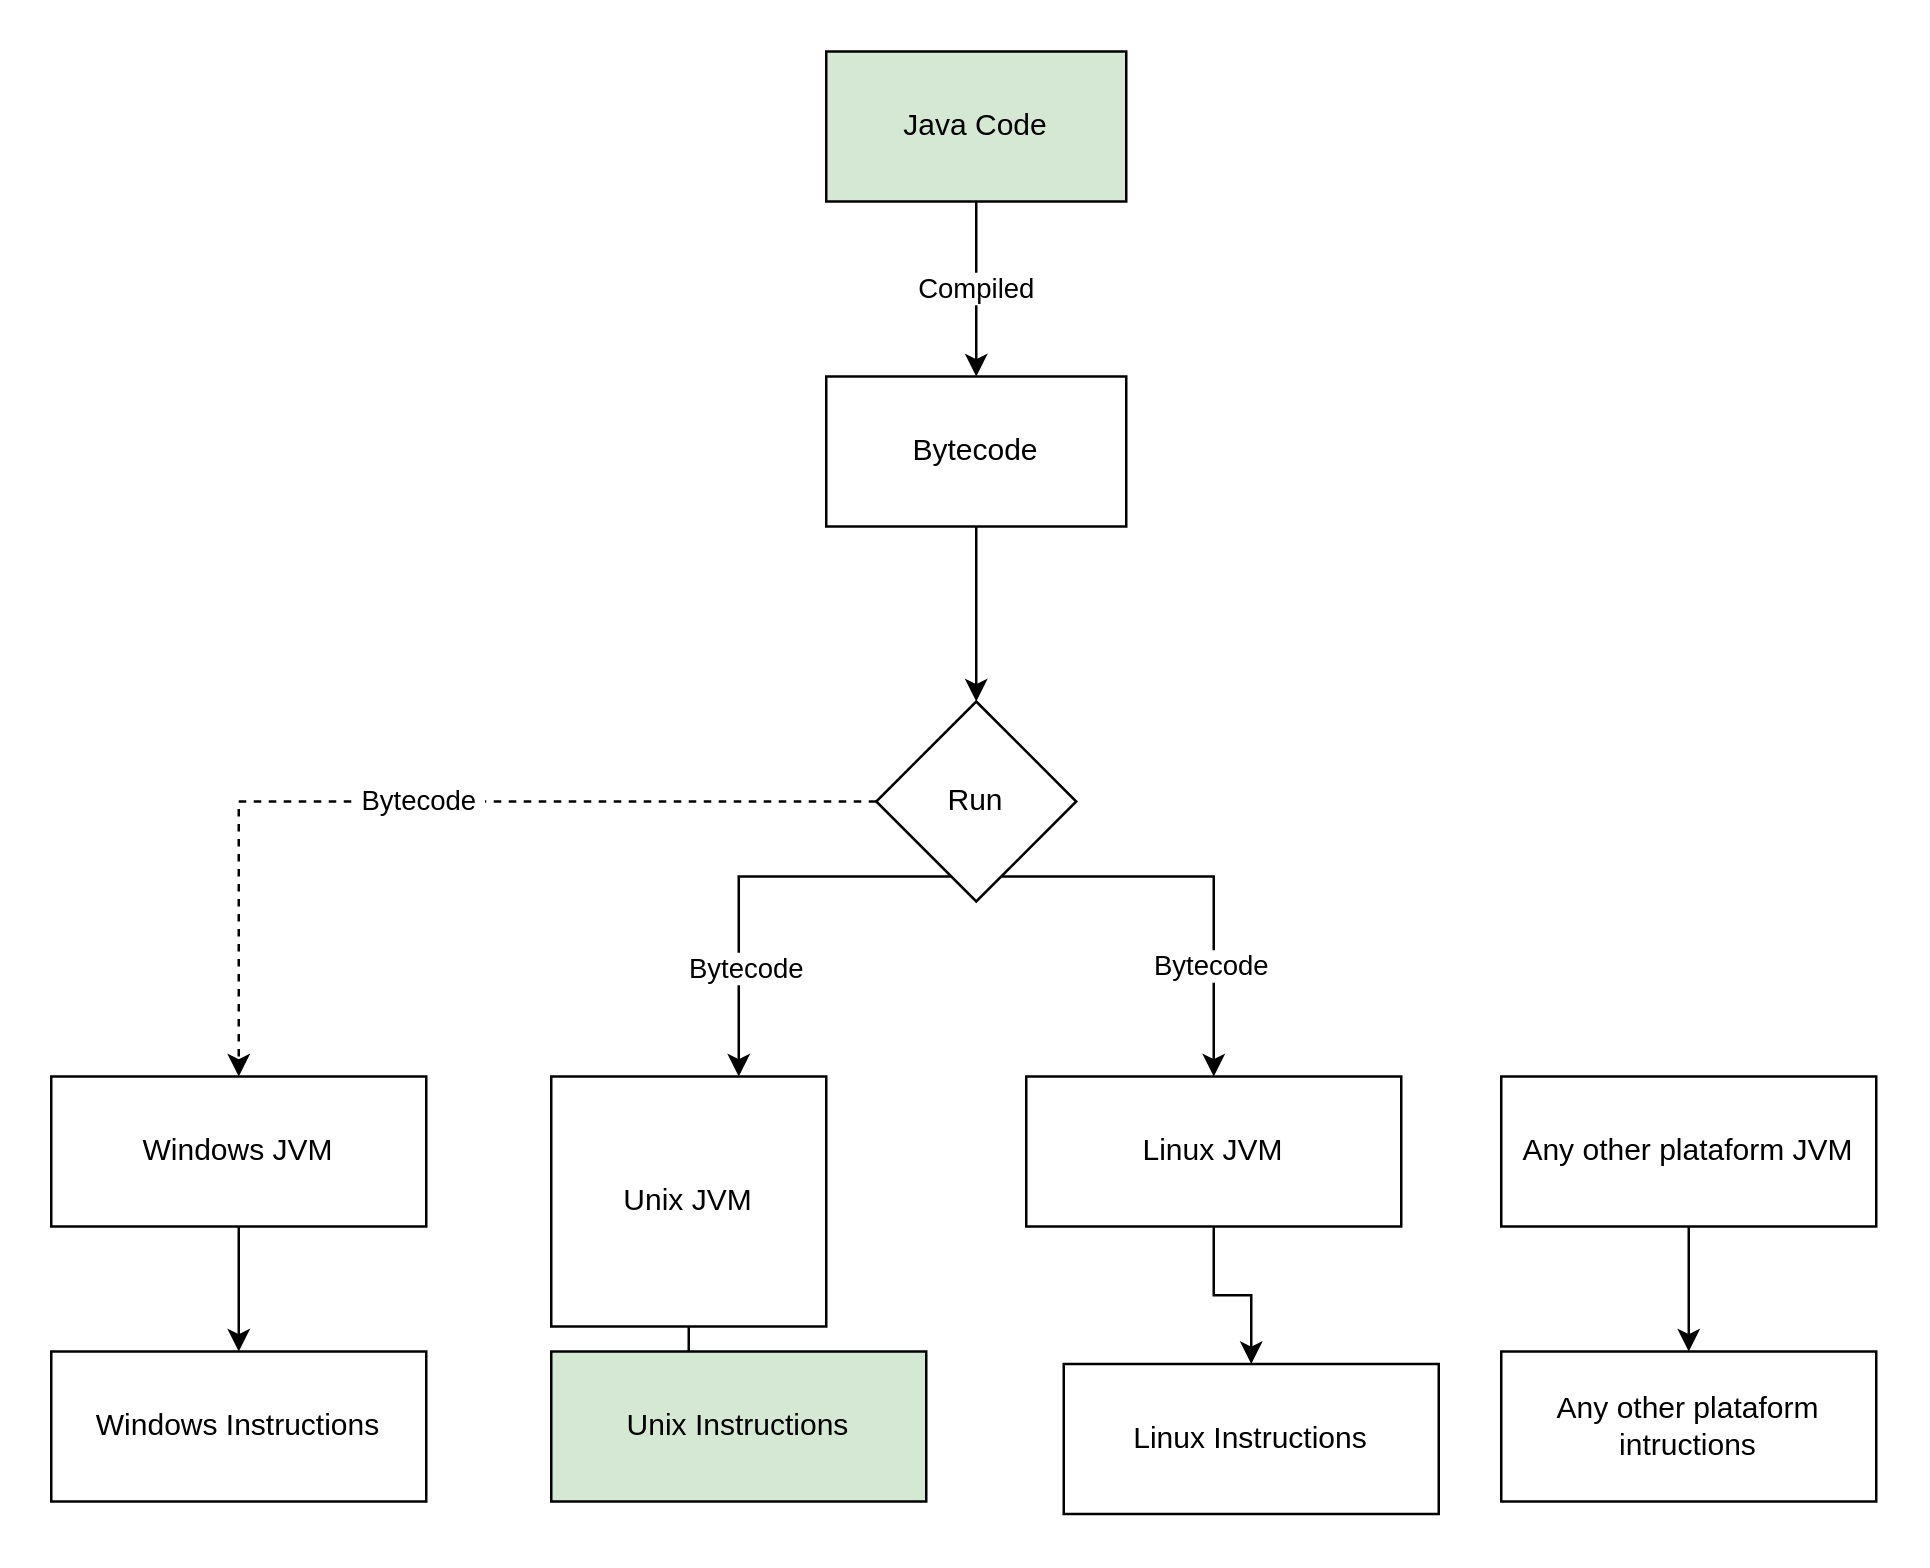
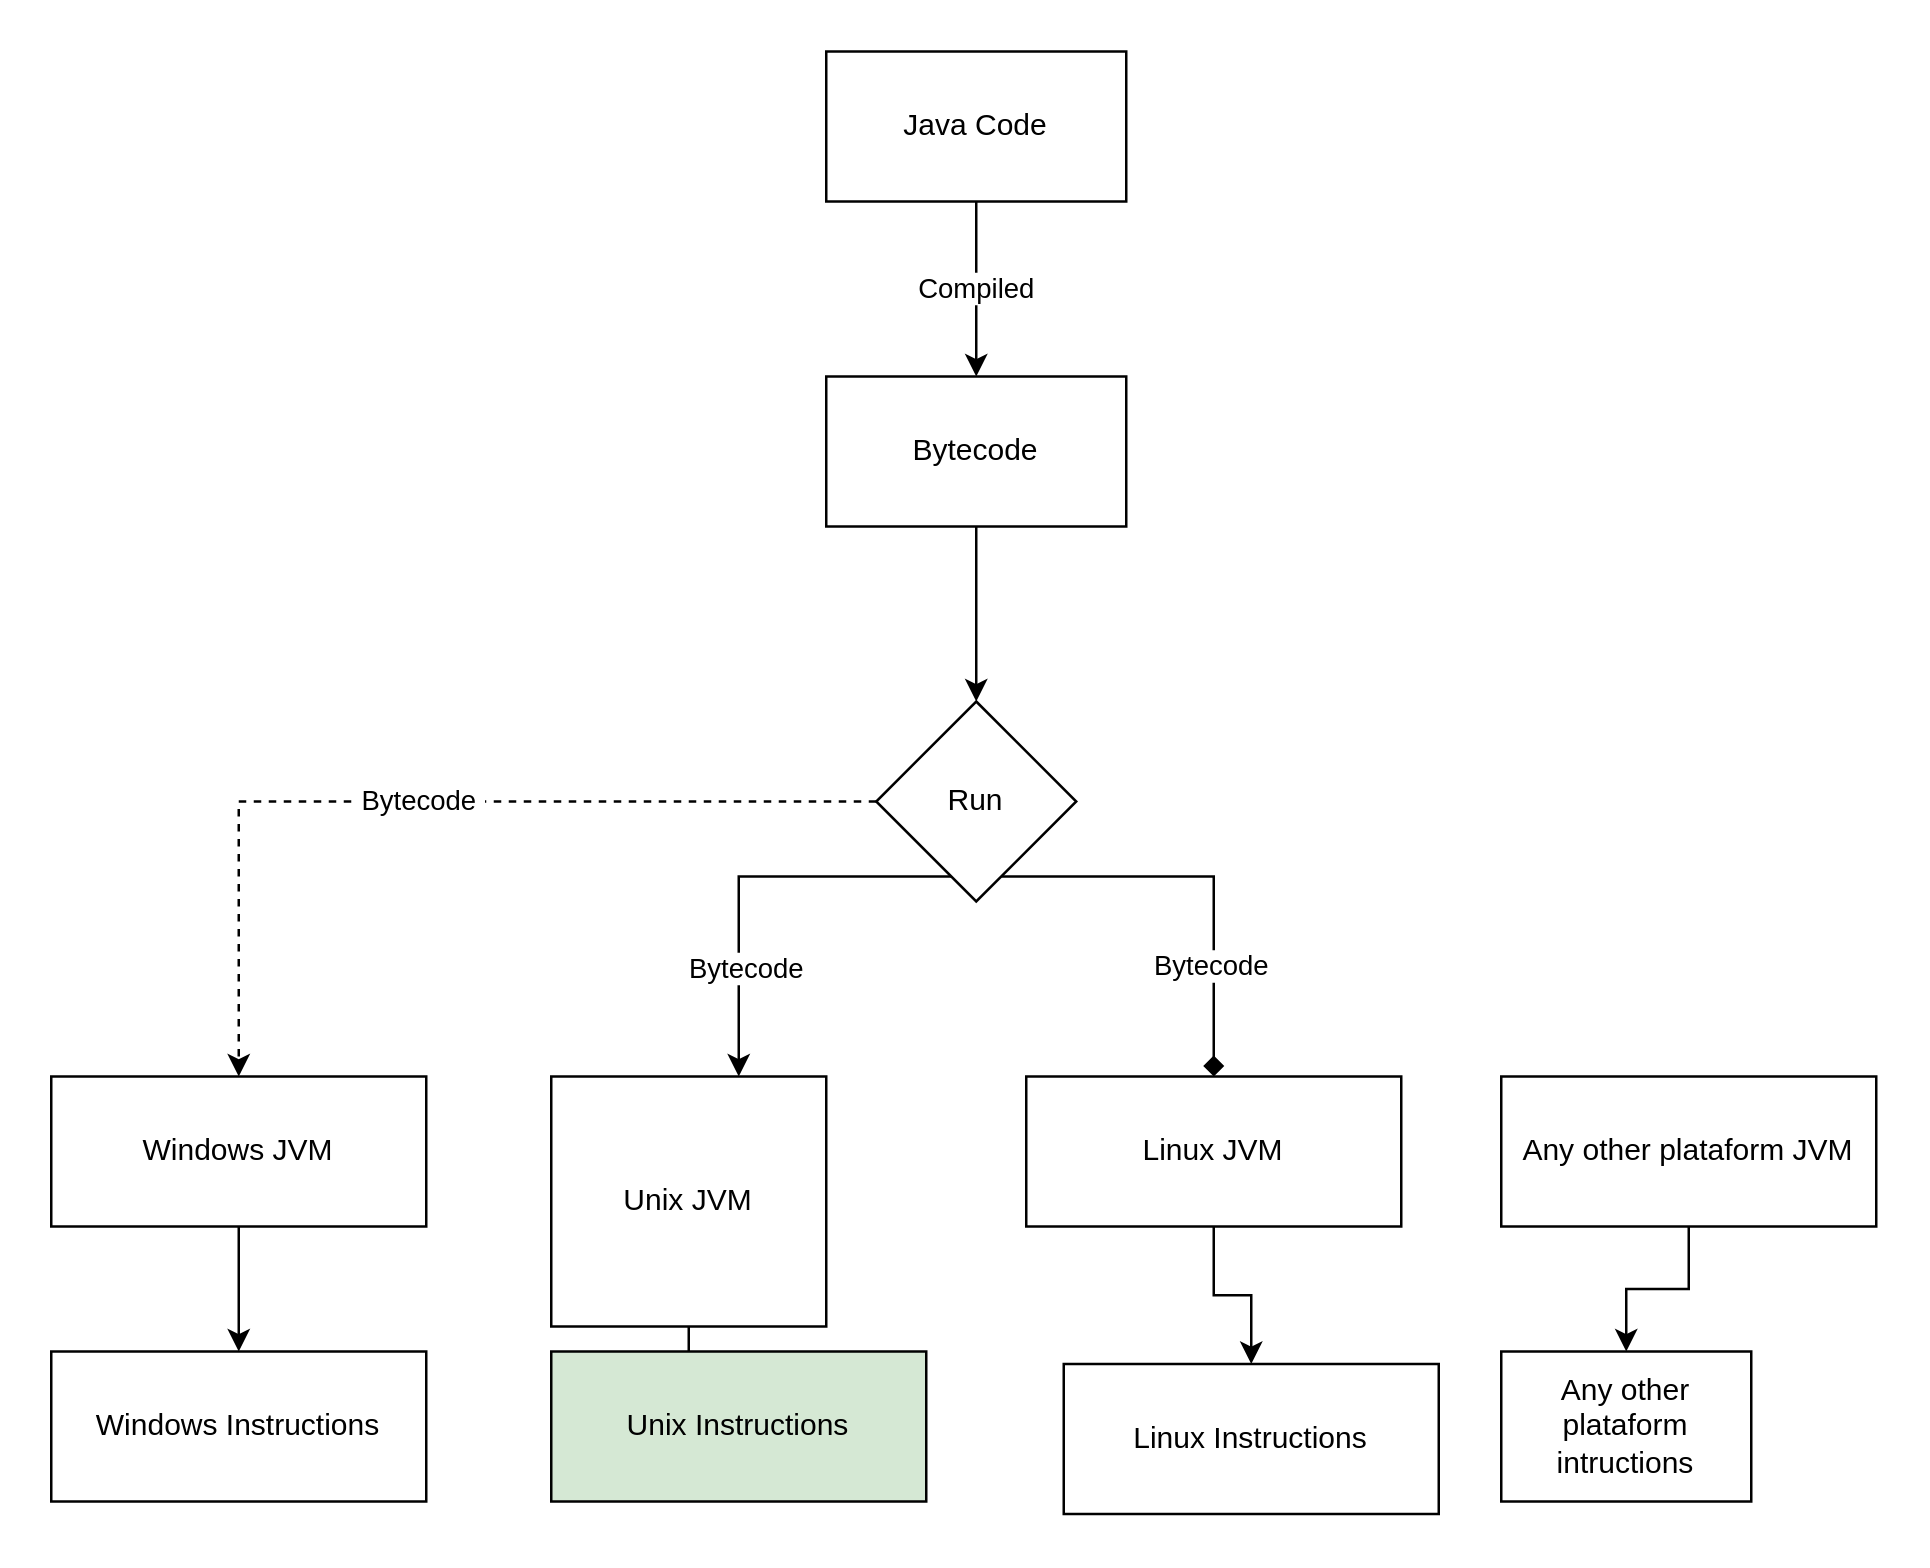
node "Java Code": fillcolor #d5e8d4 -> #ffffff
edge "Run" -> "Linux JVM": arrowhead classic -> diamond
node "Any other plataform intructions": size 375x150 -> 250x150
